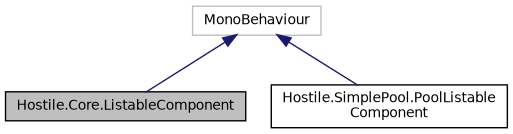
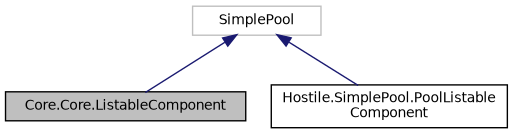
node "MonoBehaviour": label "MonoBehaviour" -> "SimplePool"
node "Hostile.Core.ListableComponent": label "Hostile.Core.ListableComponent" -> "Core.Core.ListableComponent"
